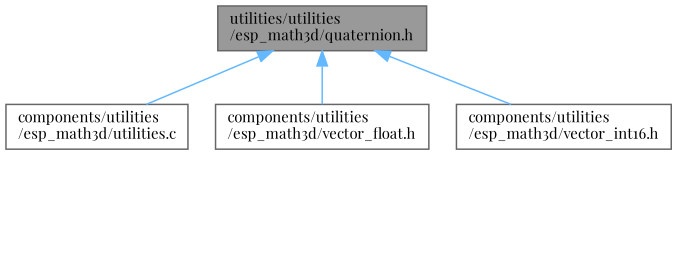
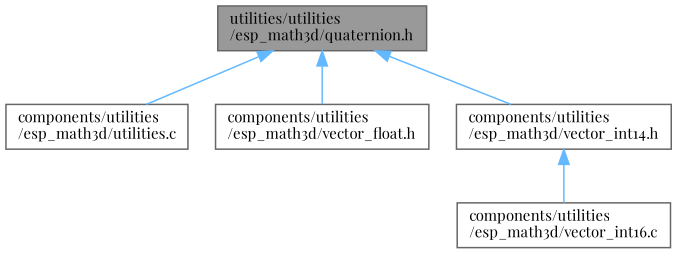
node "components/utilities /esp_math3d/vector_int16.h": label "components/utilities /esp_math3d/vector_int16.h" -> "components/utilities /esp_math3d/vector_int14.h"
node "components/utilities /esp_math3d/vector_int16.c": added
